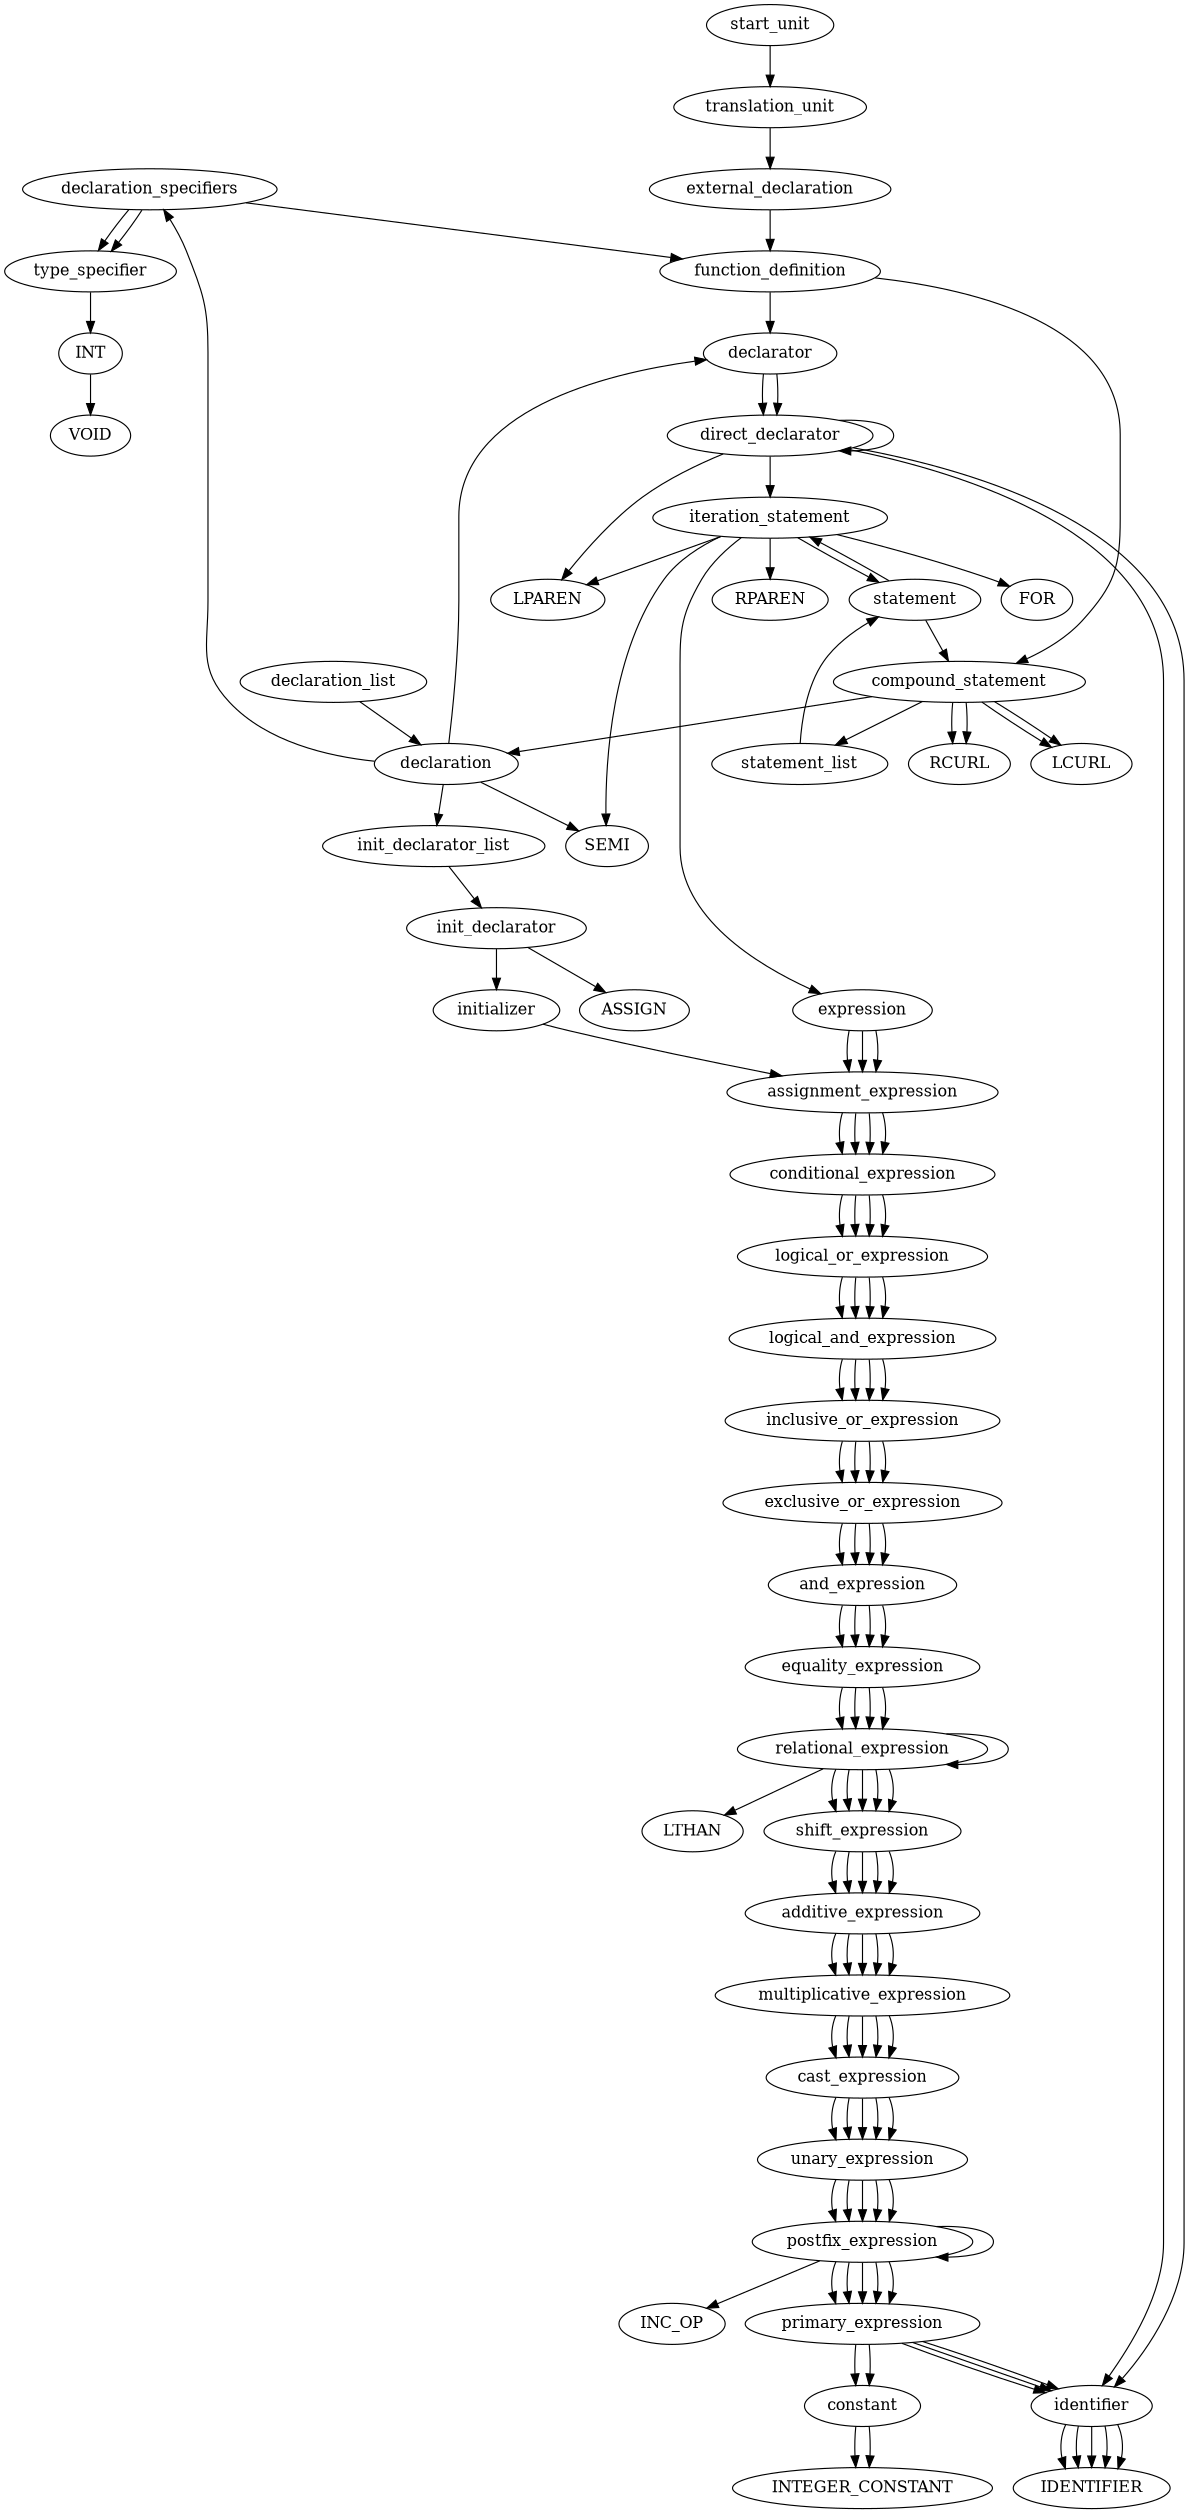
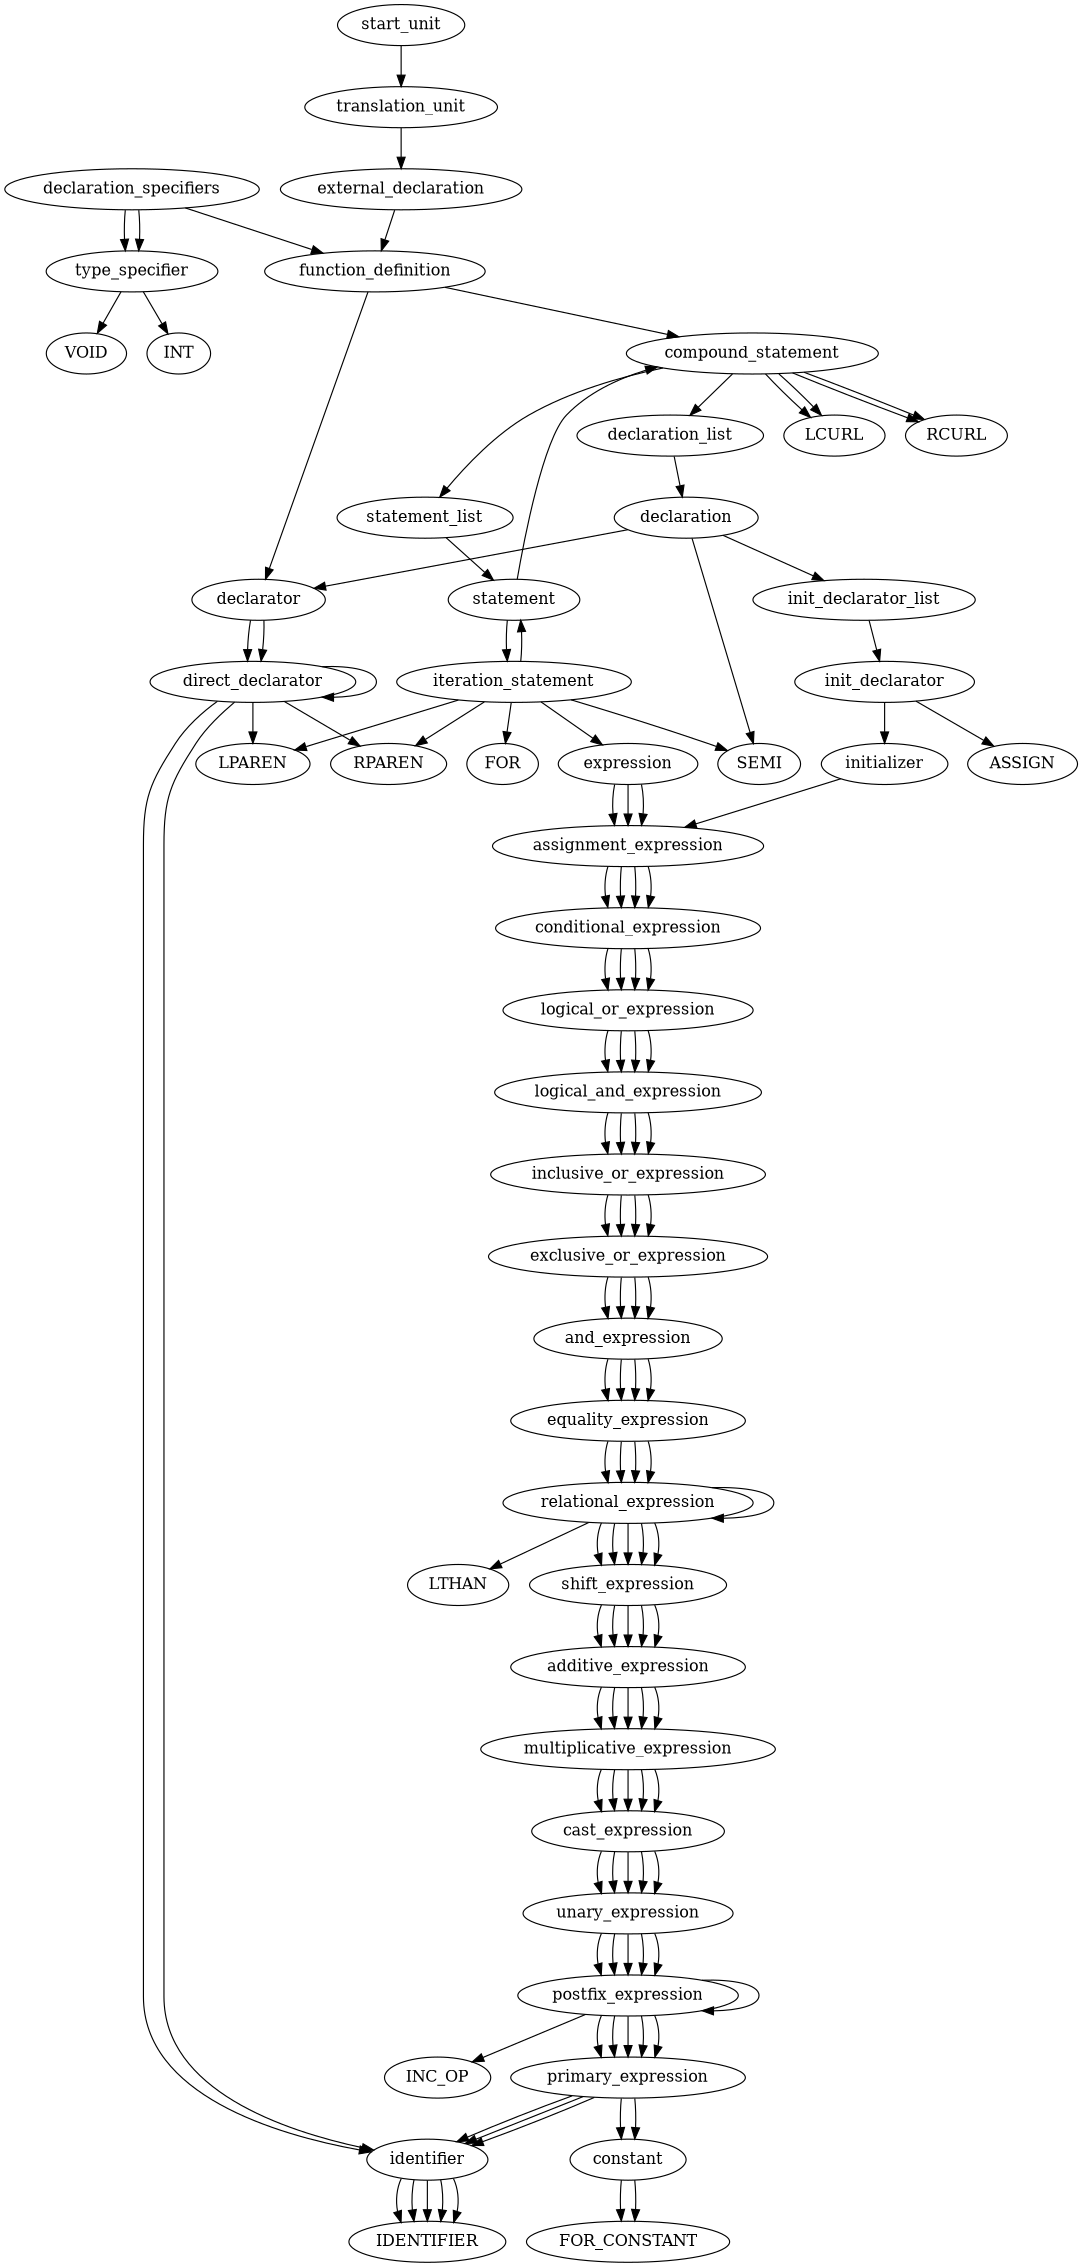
edge "INT" -> "VOID": now "type_specifier" -> "VOID"
edge "direct_declarator" -> "iteration_statement": now "direct_declarator" -> "RPAREN"
edge "declaration" -> "declaration_specifiers": removed
edge "compound_statement" -> "declaration": now "compound_statement" -> "declaration_list"
node "INTEGER_CONSTANT": label "INTEGER_CONSTANT" -> "FOR_CONSTANT"
